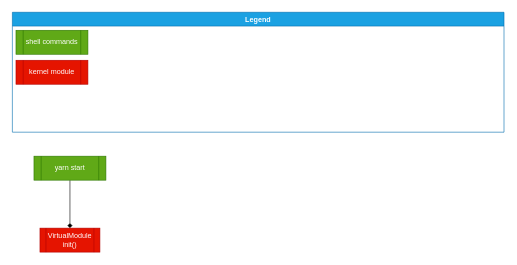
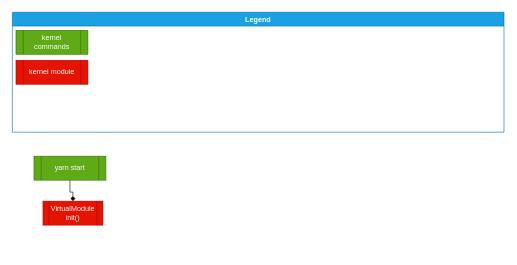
node "shell commands": label "shell commands" -> "kernel commands"
node "VirtualModule init()": moved (70, 240) -> (73, 213)
